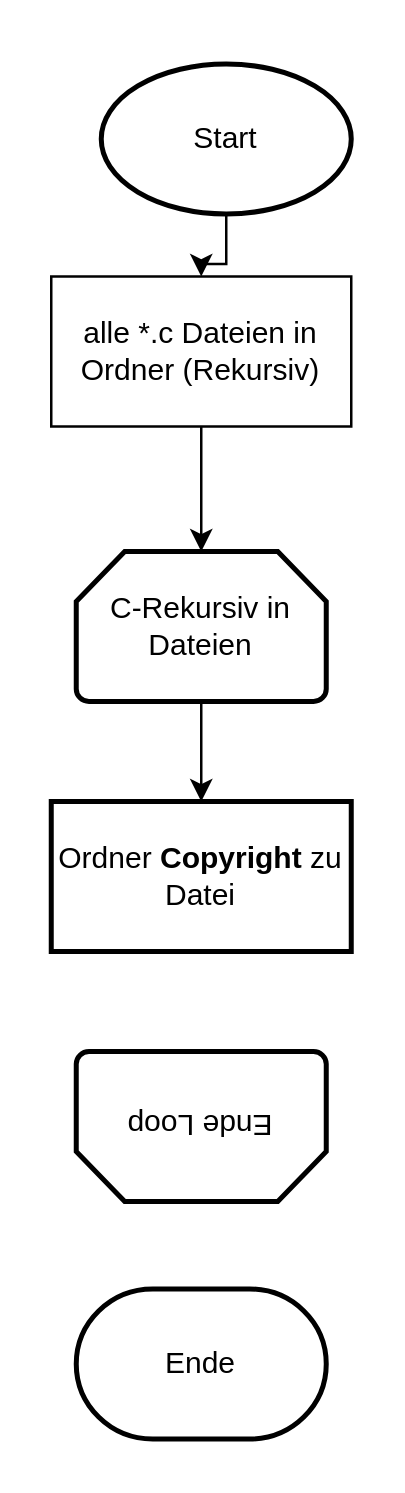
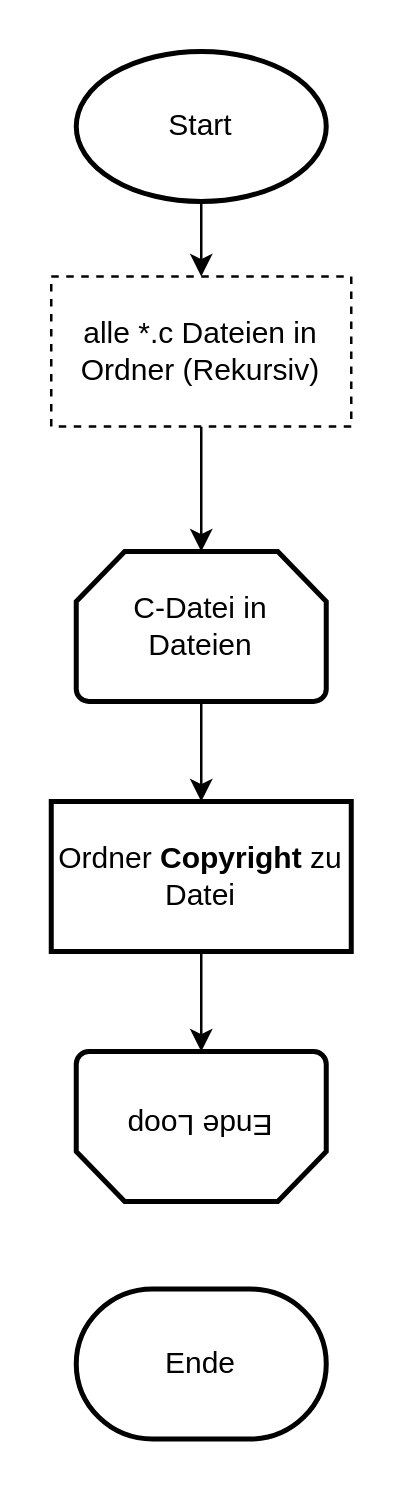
node "Start": moved (226, 139) -> (201, 126)
node "alle *.c Dateien in Ordner (Rekursiv)": style solid -> dashed
node "C-Rekursiv in Dateien": label "C-Rekursiv in Dateien" -> "C-Datei in Dateien"
edge "Ordner Copyright zu Datei" -> "Ende Loop": added
